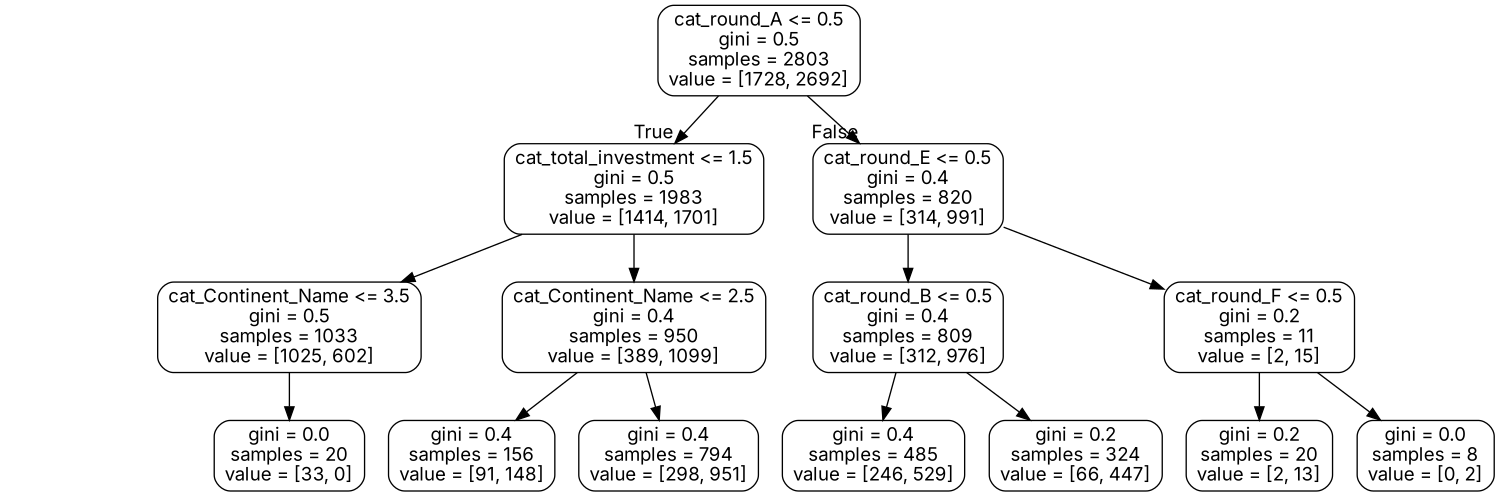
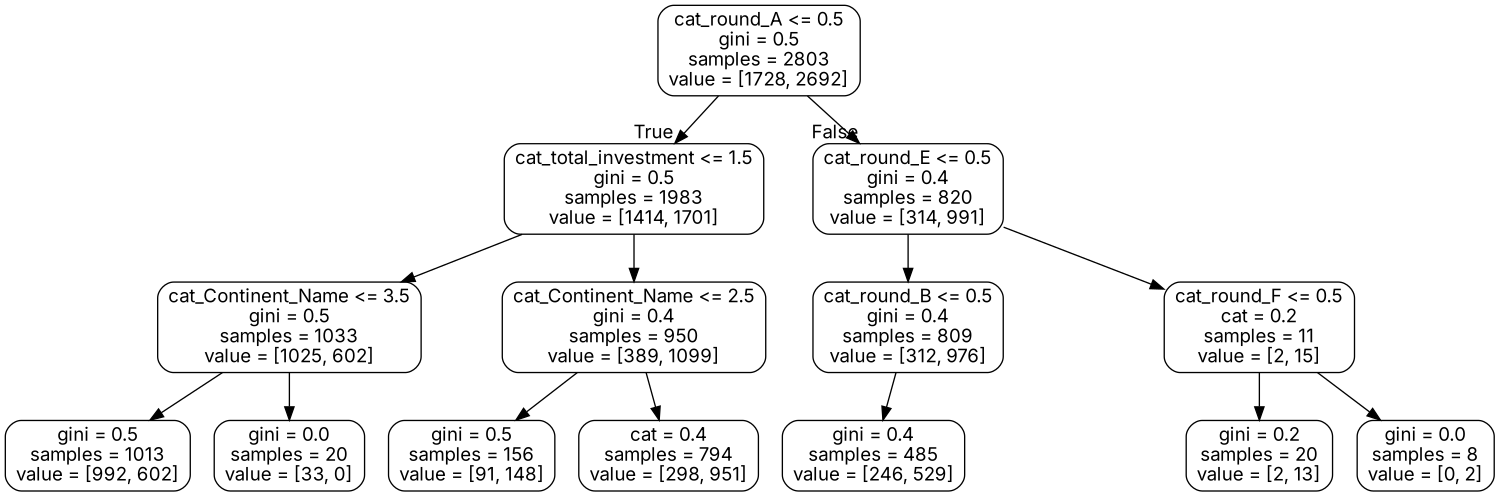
node "cat_round_F <= 0.5 gini = 0.2 samples = 11 value = [2, 15]": label "cat_round_F <= 0.5 gini = 0.2 samples = 11 value = [2, 15]" -> "cat_round_F <= 0.5 cat = 0.2 samples = 11 value = [2, 15]"
node "gini = 0.5 samples = 1013 value = [992, 602]": added
node "gini = 0.4 samples = 156 value = [91, 148]": label "gini = 0.4 samples = 156 value = [91, 148]" -> "gini = 0.5 samples = 156 value = [91, 148]"
node "gini = 0.4 samples = 794 value = [298, 951]": label "gini = 0.4 samples = 794 value = [298, 951]" -> "cat = 0.4 samples = 794 value = [298, 951]"
node "gini = 0.2 samples = 324 value = [66, 447]": removed
